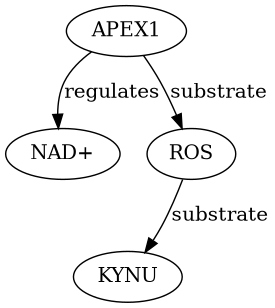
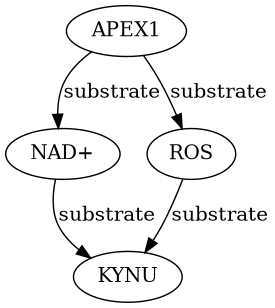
edge "APEX1" -> "NAD+": label "regulates" -> "substrate"
edge "NAD+" -> "KYNU": added, label "substrate"
